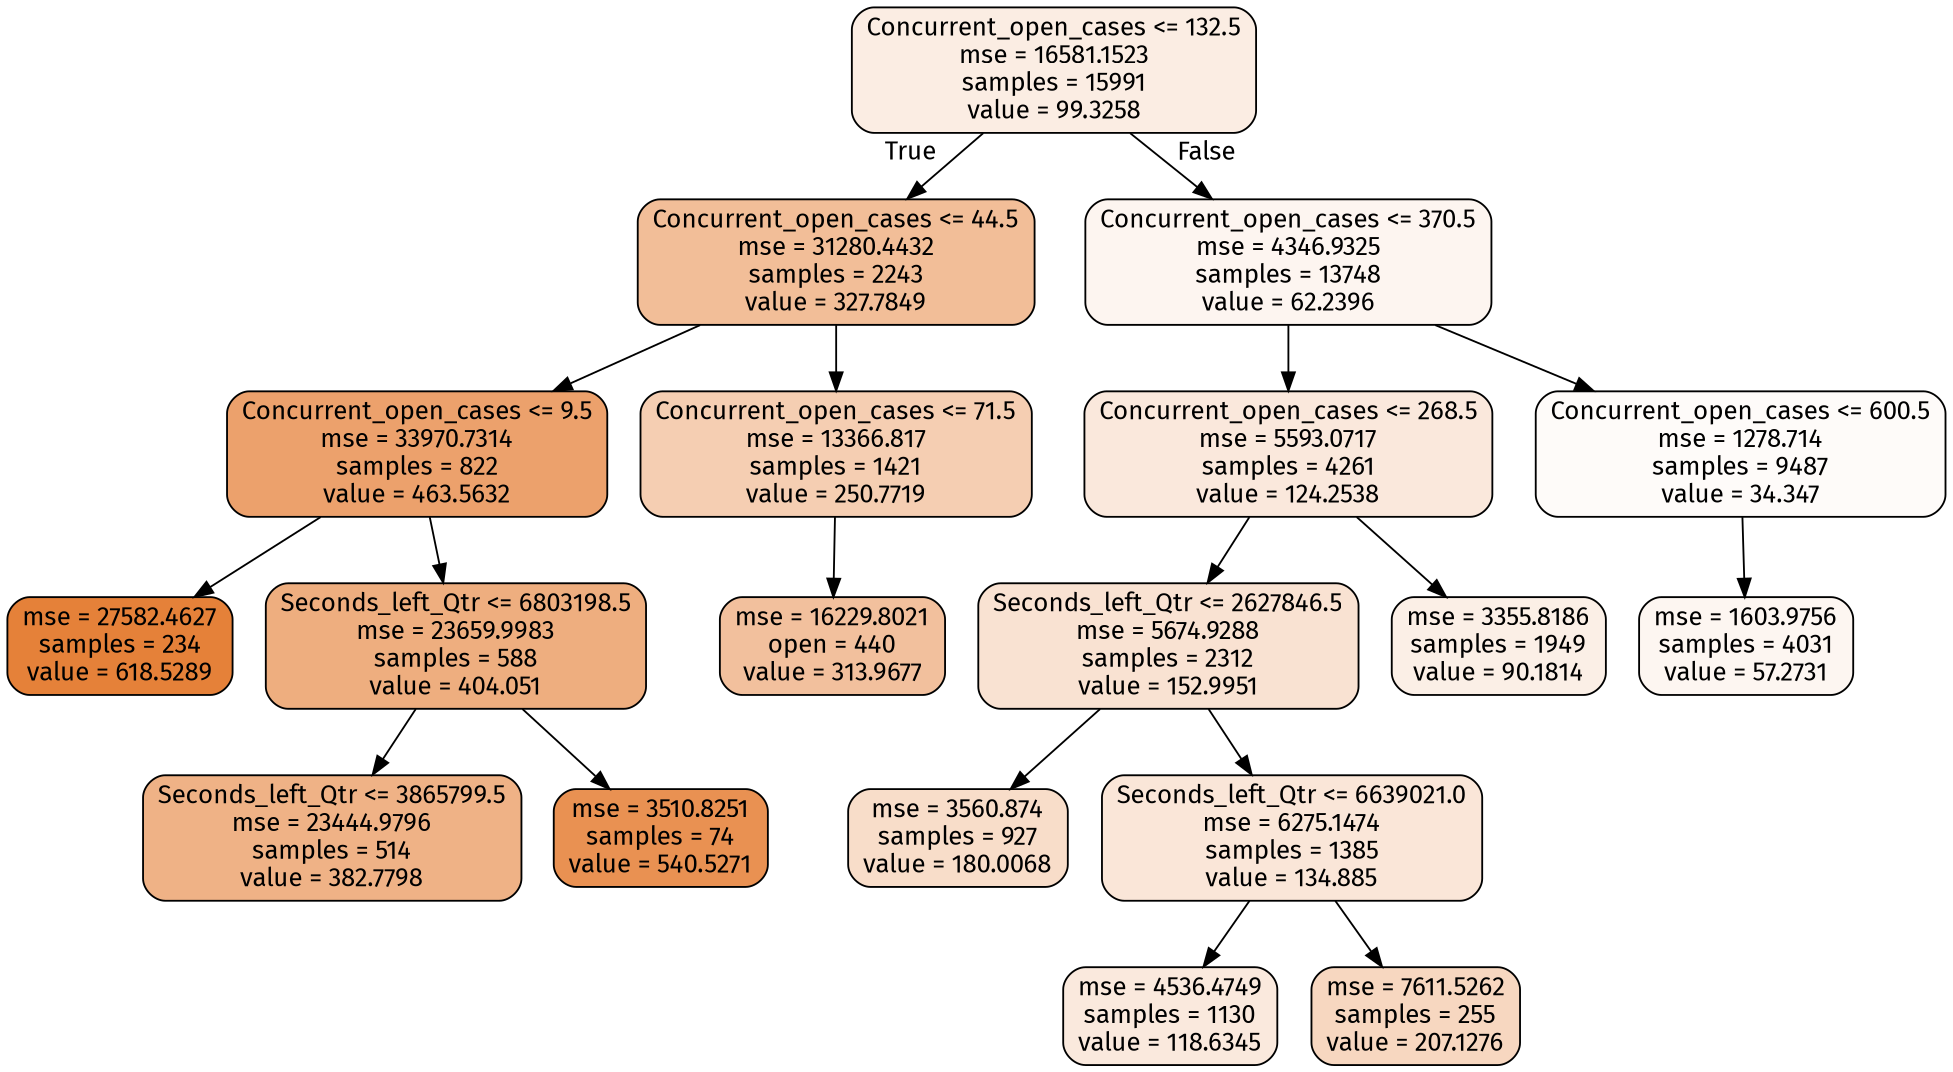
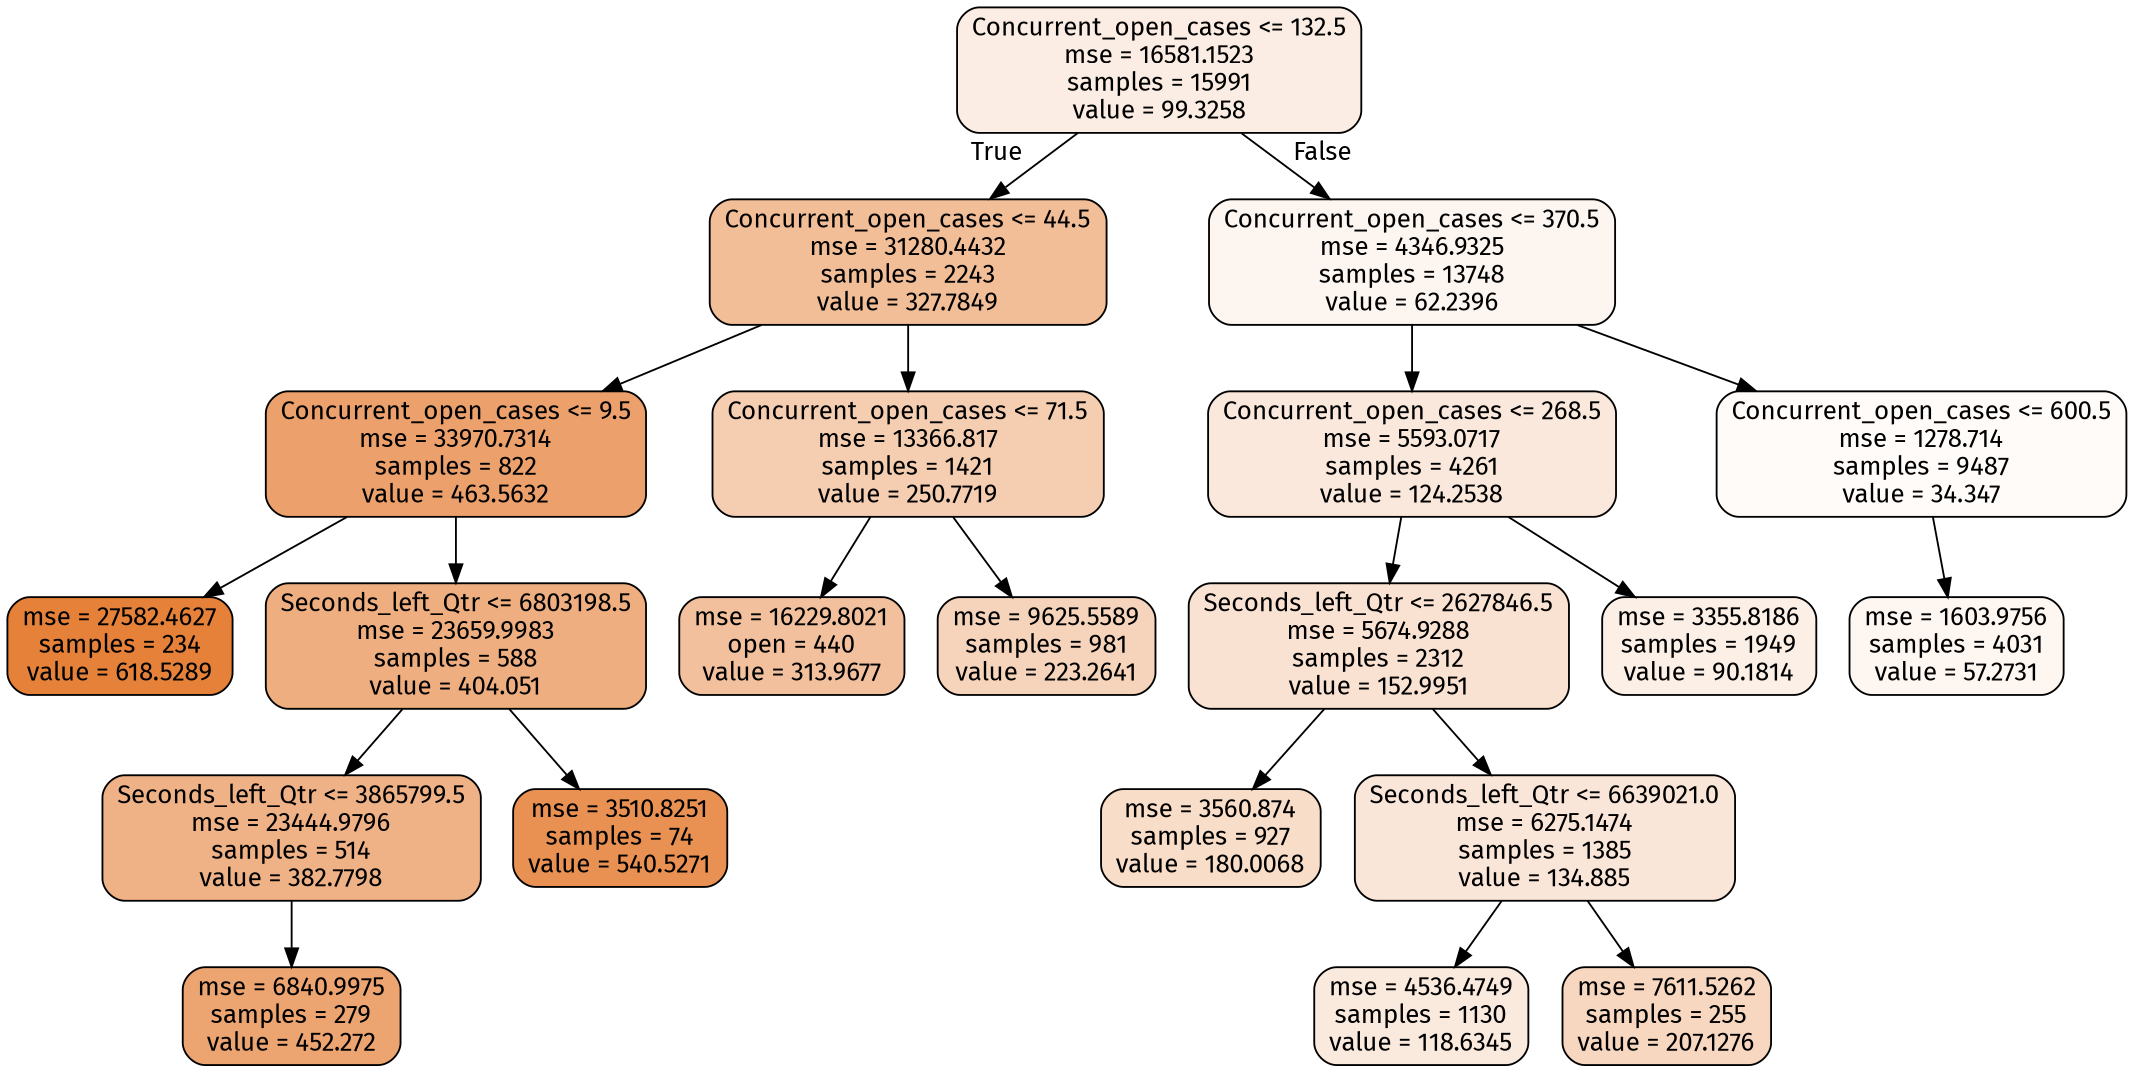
node "mse = 9625.5589 samples = 981 value = 223.2641": added
node "mse = 6840.9975 samples = 279 value = 452.272": added
